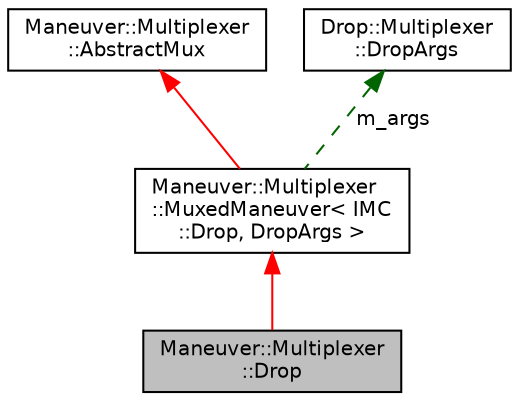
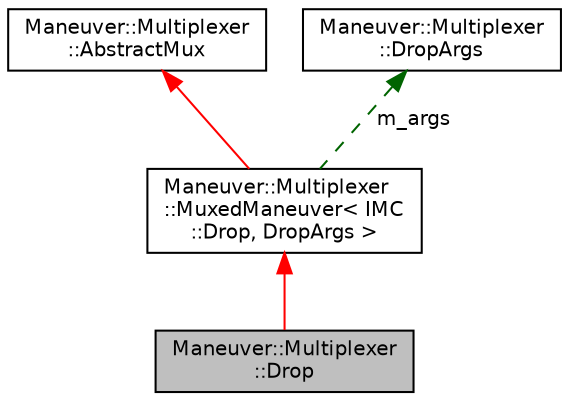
node "Drop::Multiplexer ::DropArgs": label "Drop::Multiplexer ::DropArgs" -> "Maneuver::Multiplexer ::DropArgs"
